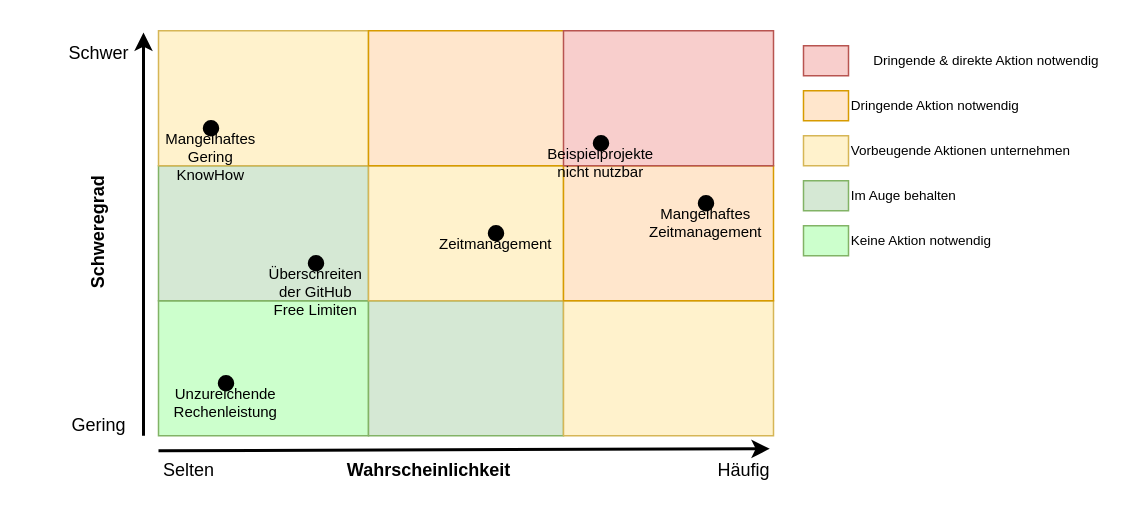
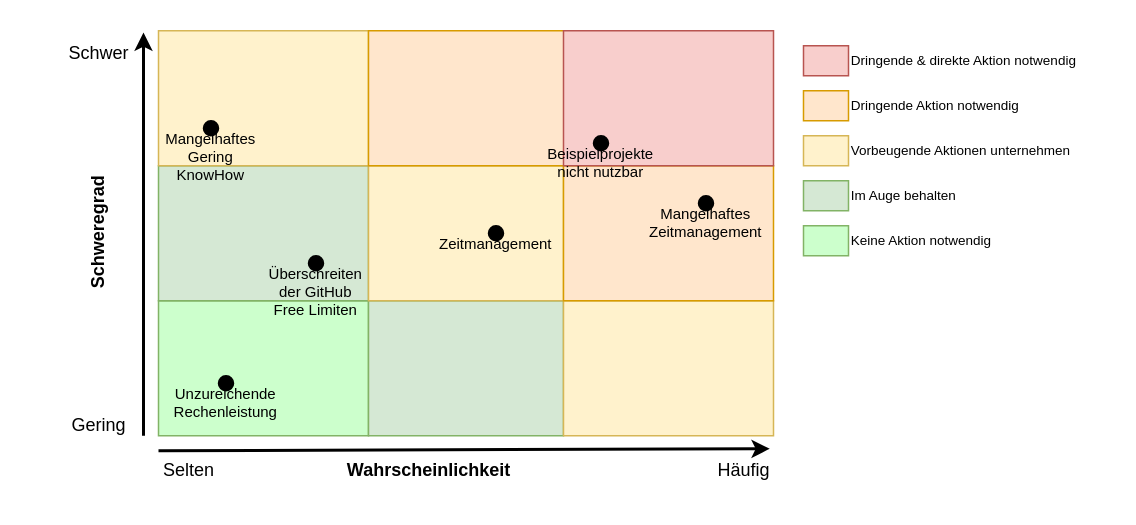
node "Dringende & direkte Aktion notwendig": moved (998, 61) -> (976, 61)
